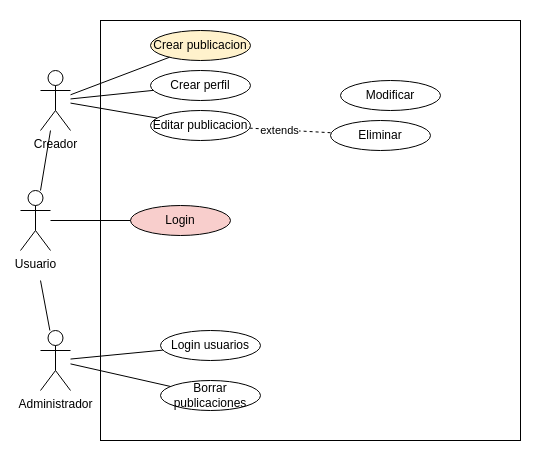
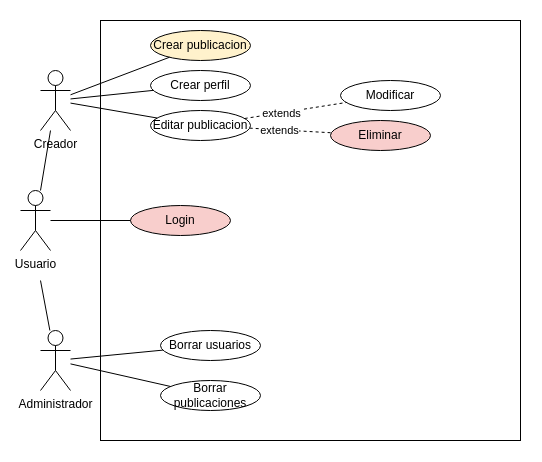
edge "Modificar" -- "Editar publicacion": added, label "extends"
node "Eliminar": fillcolor #ffffff -> #f8cecc
node "Login usuarios": label "Login usuarios" -> "Borrar usuarios"
